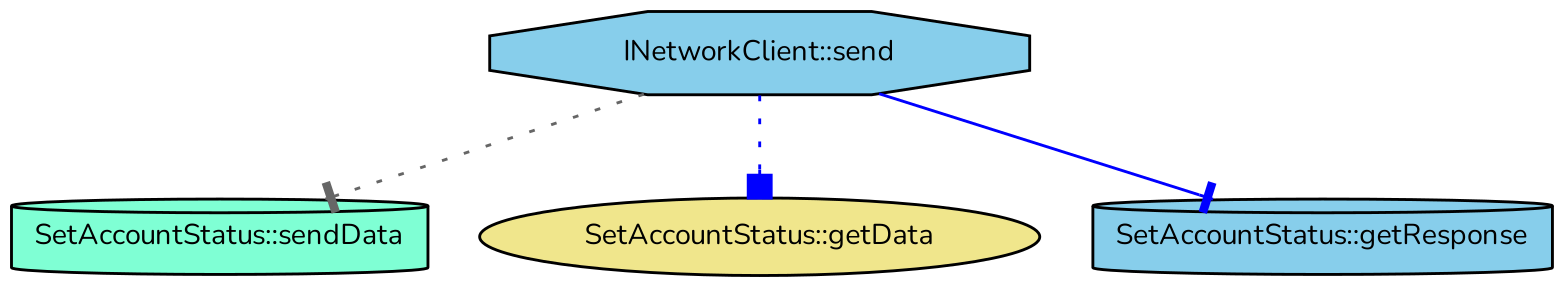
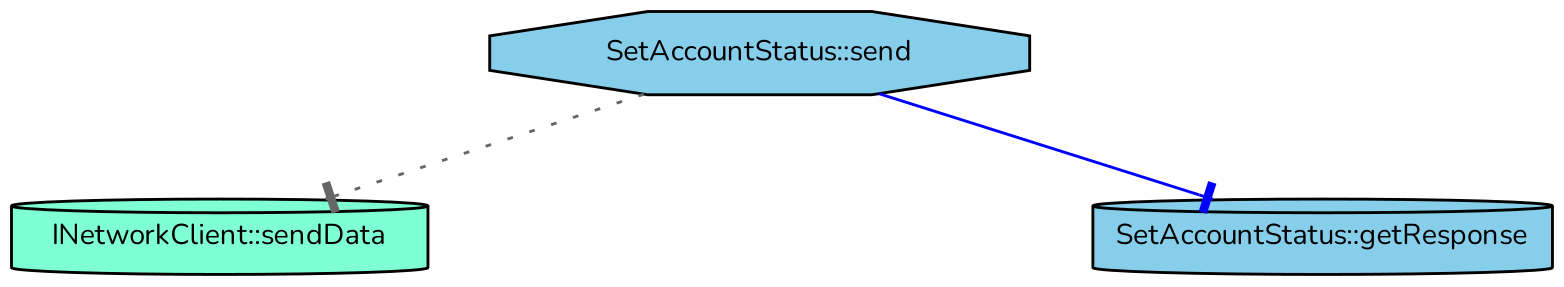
node "INetworkClient::send": label "INetworkClient::send" -> "SetAccountStatus::send"
node "SetAccountStatus::sendData": label "SetAccountStatus::sendData" -> "INetworkClient::sendData"
node "SetAccountStatus::getData": removed
